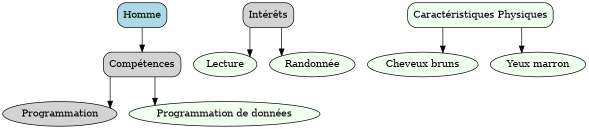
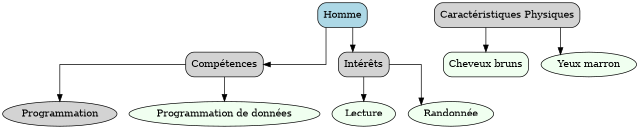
node "Caractéristiques Physiques": fillcolor honeydew -> lightgrey
edge "Homme" -> "Intérêts": added
node "Cheveux bruns": shape ellipse -> box
